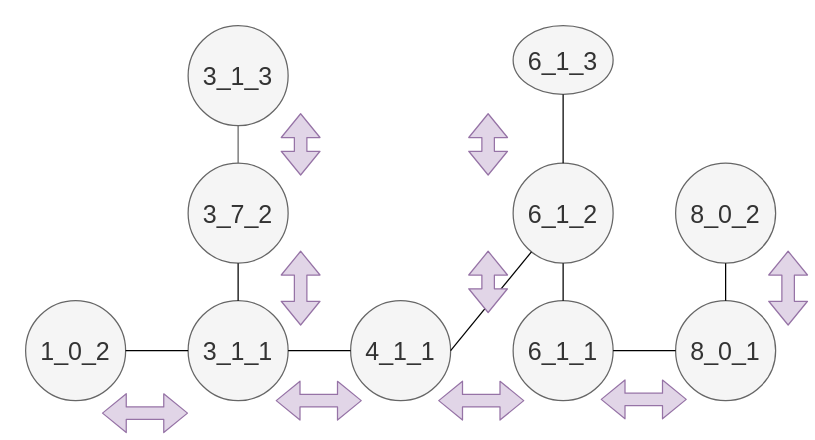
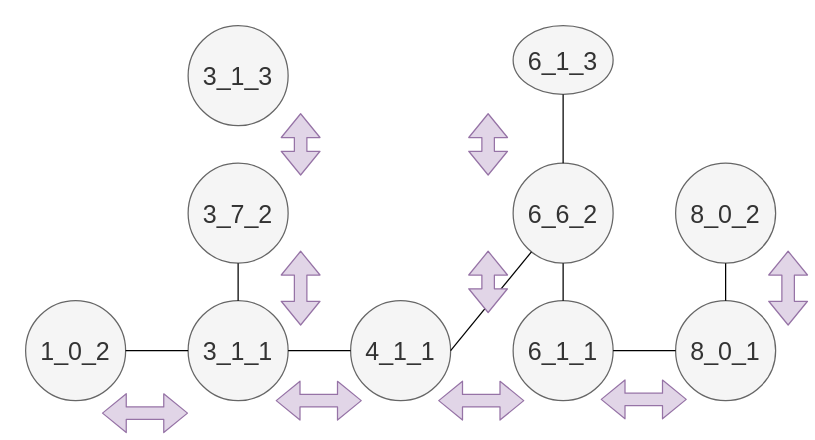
edge "3_1_3" -- "3_7_2": removed
node "6_1_2": label "6_1_2" -> "6_6_2"
